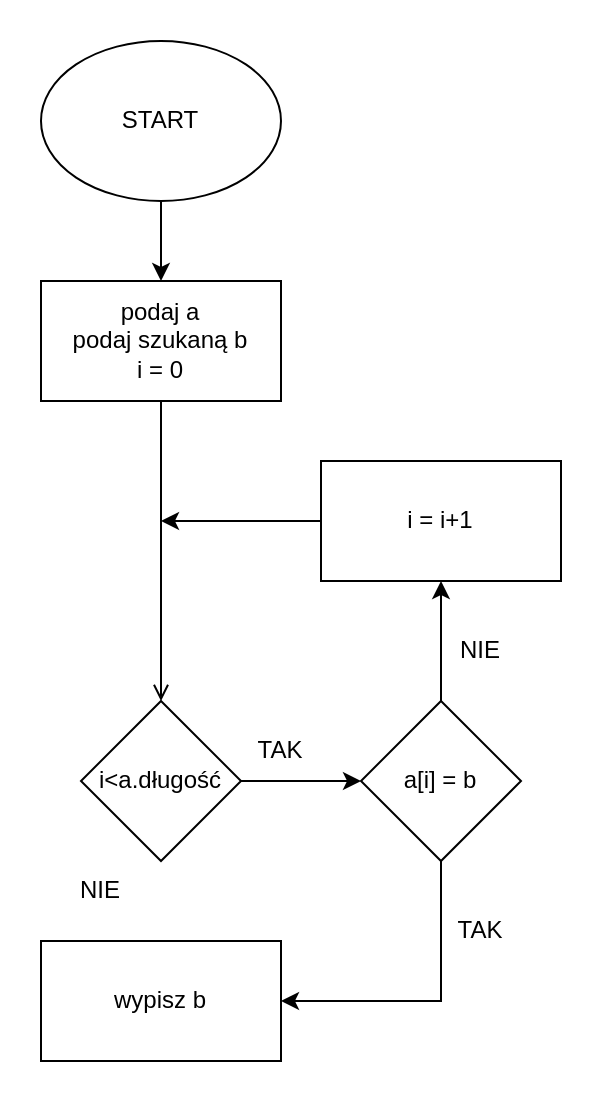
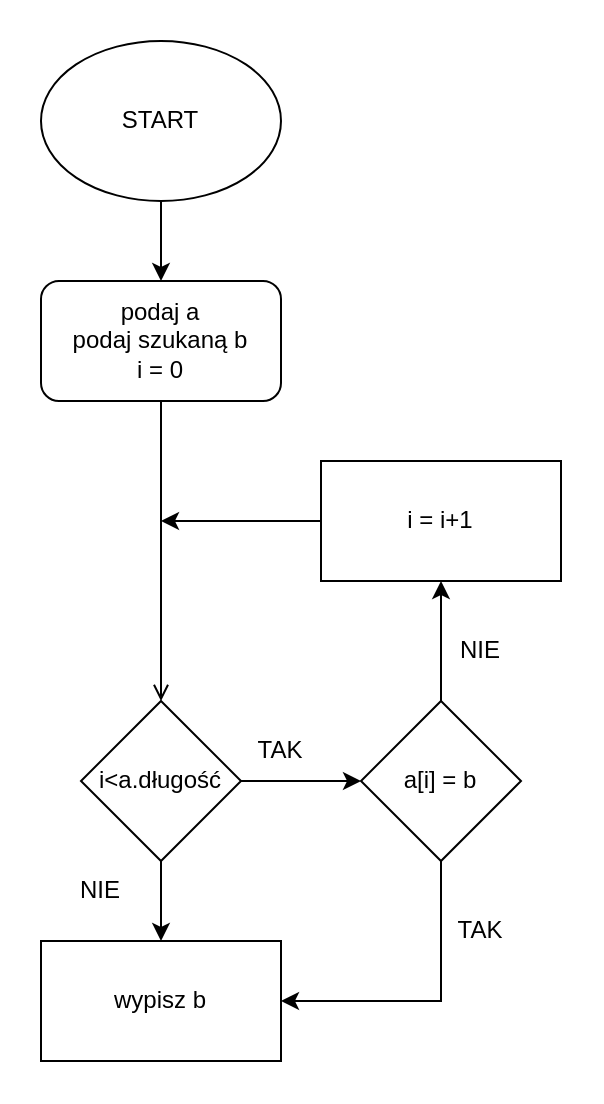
node "podaj a podaj szukaną b i = 0": shape rectangle -> rounded rectangle
edge "i<a.długość" -> "wypisz b": added
